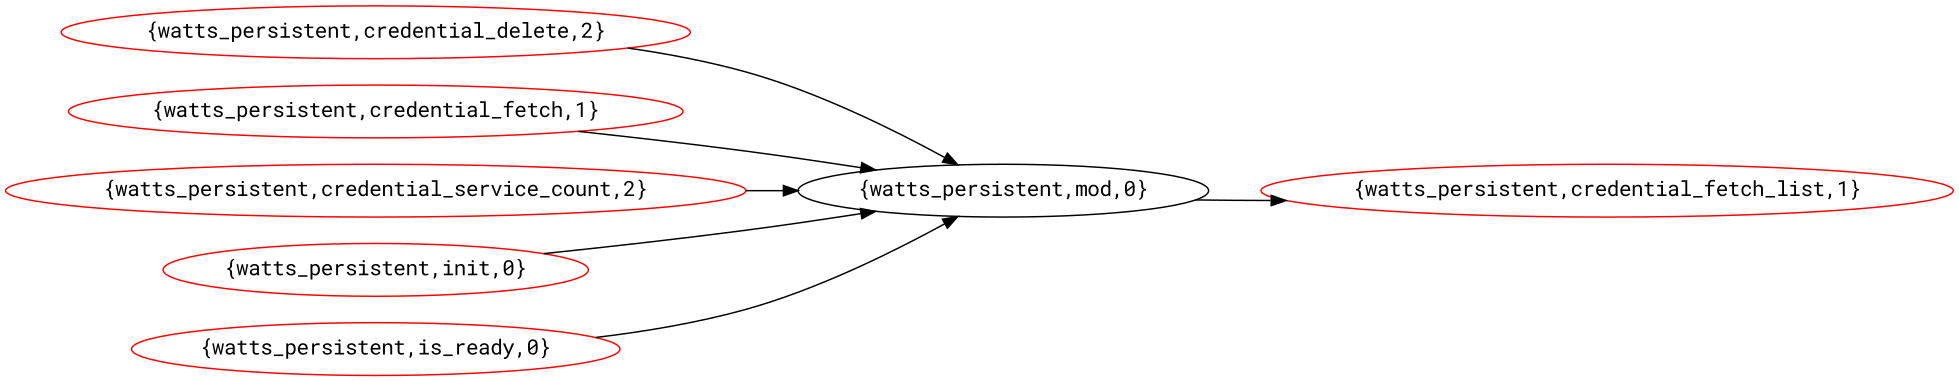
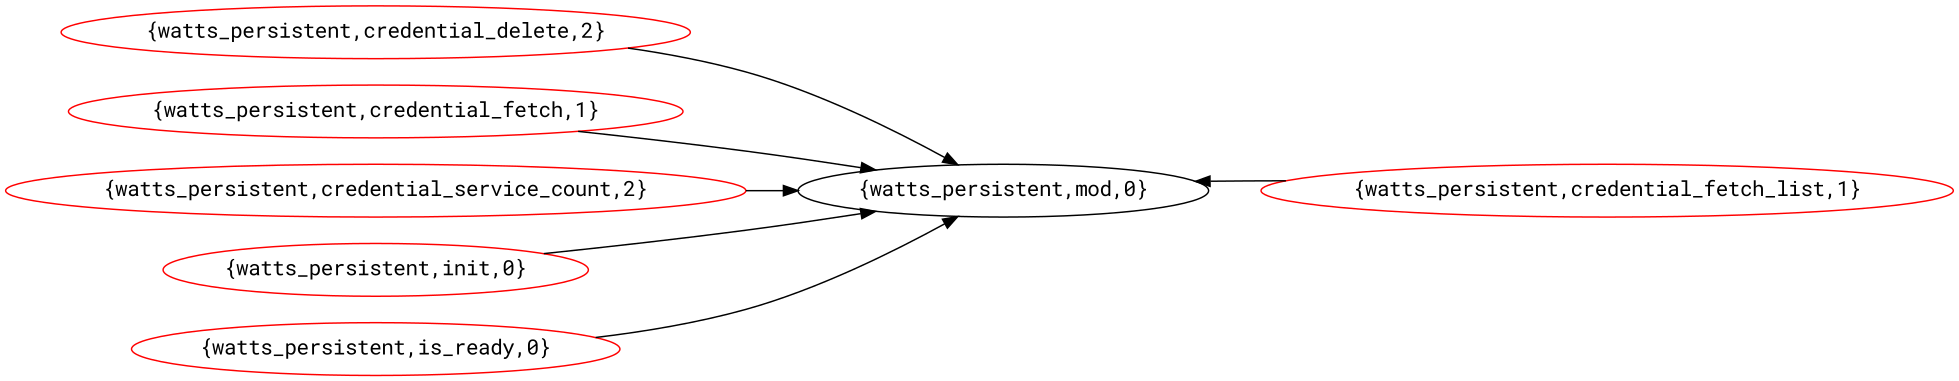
edge "{watts_persistent,mod,0}" -> "{watts_persistent,credential_fetch_list,1}": reversed
